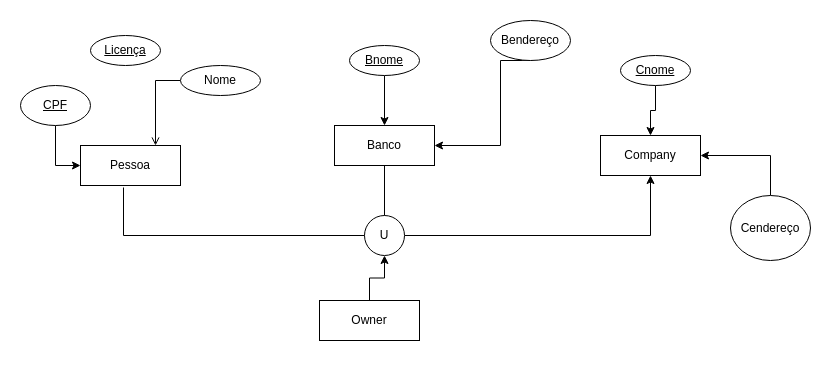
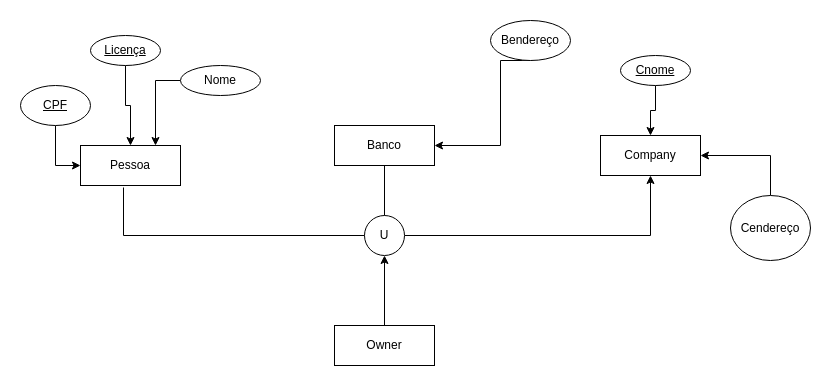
node "Bnome": removed
edge "Bnome" -> "Banco": removed
edge "Licença" -> "Pessoa": added
edge "Nome" -> "Pessoa": arrowhead open -> classic
node "Owner": moved (370, 321) -> (385, 346)
